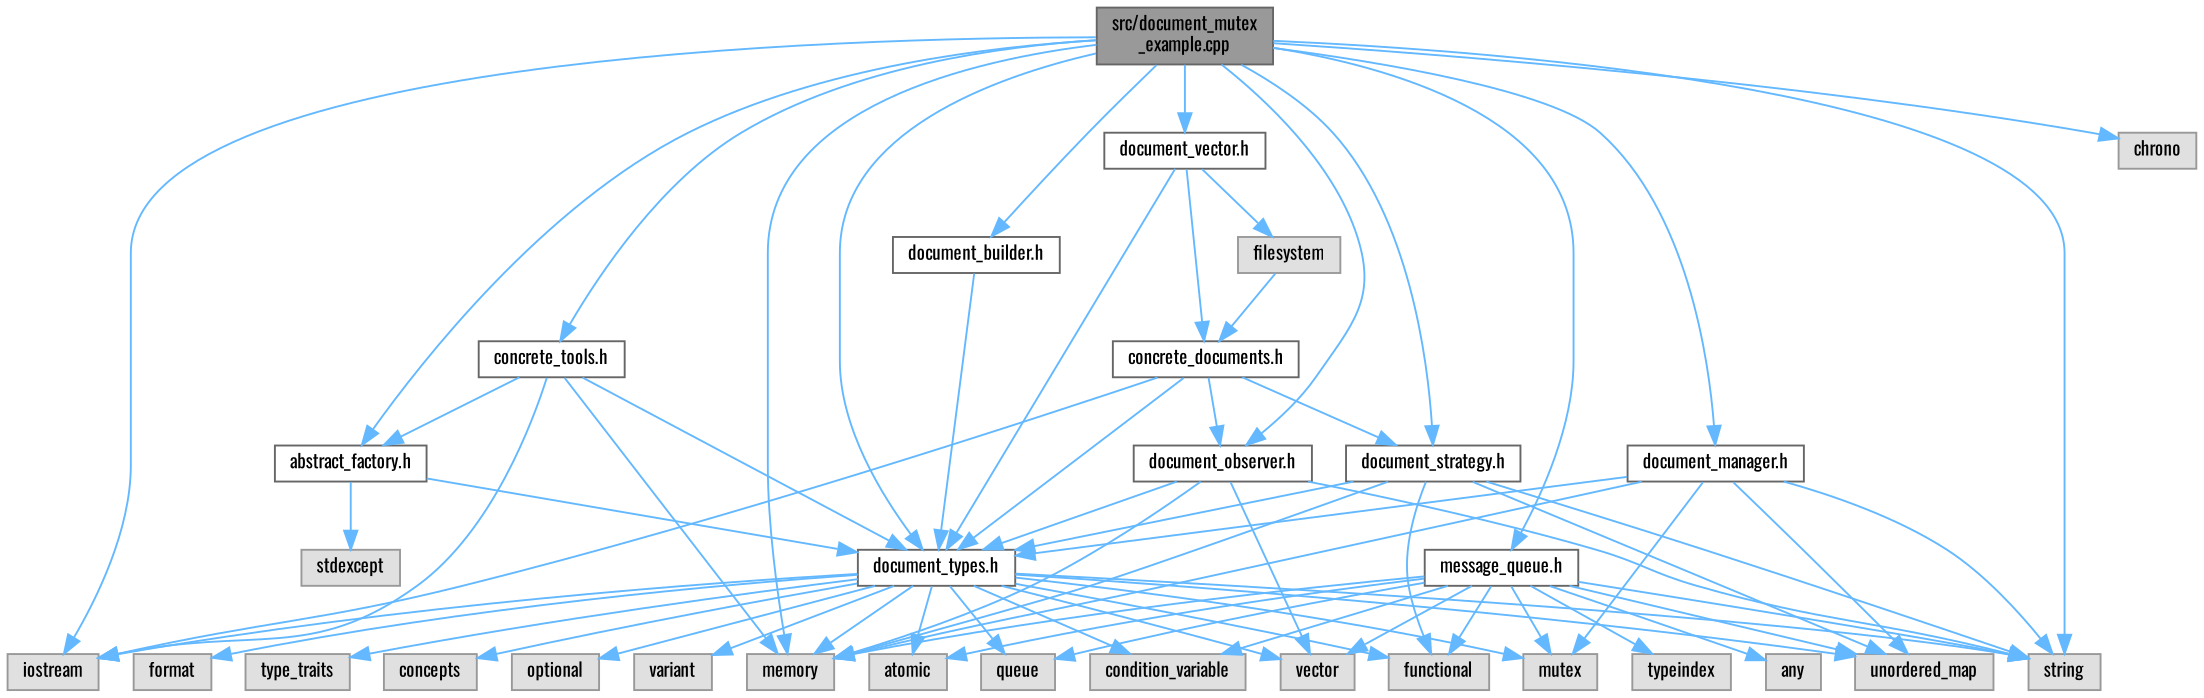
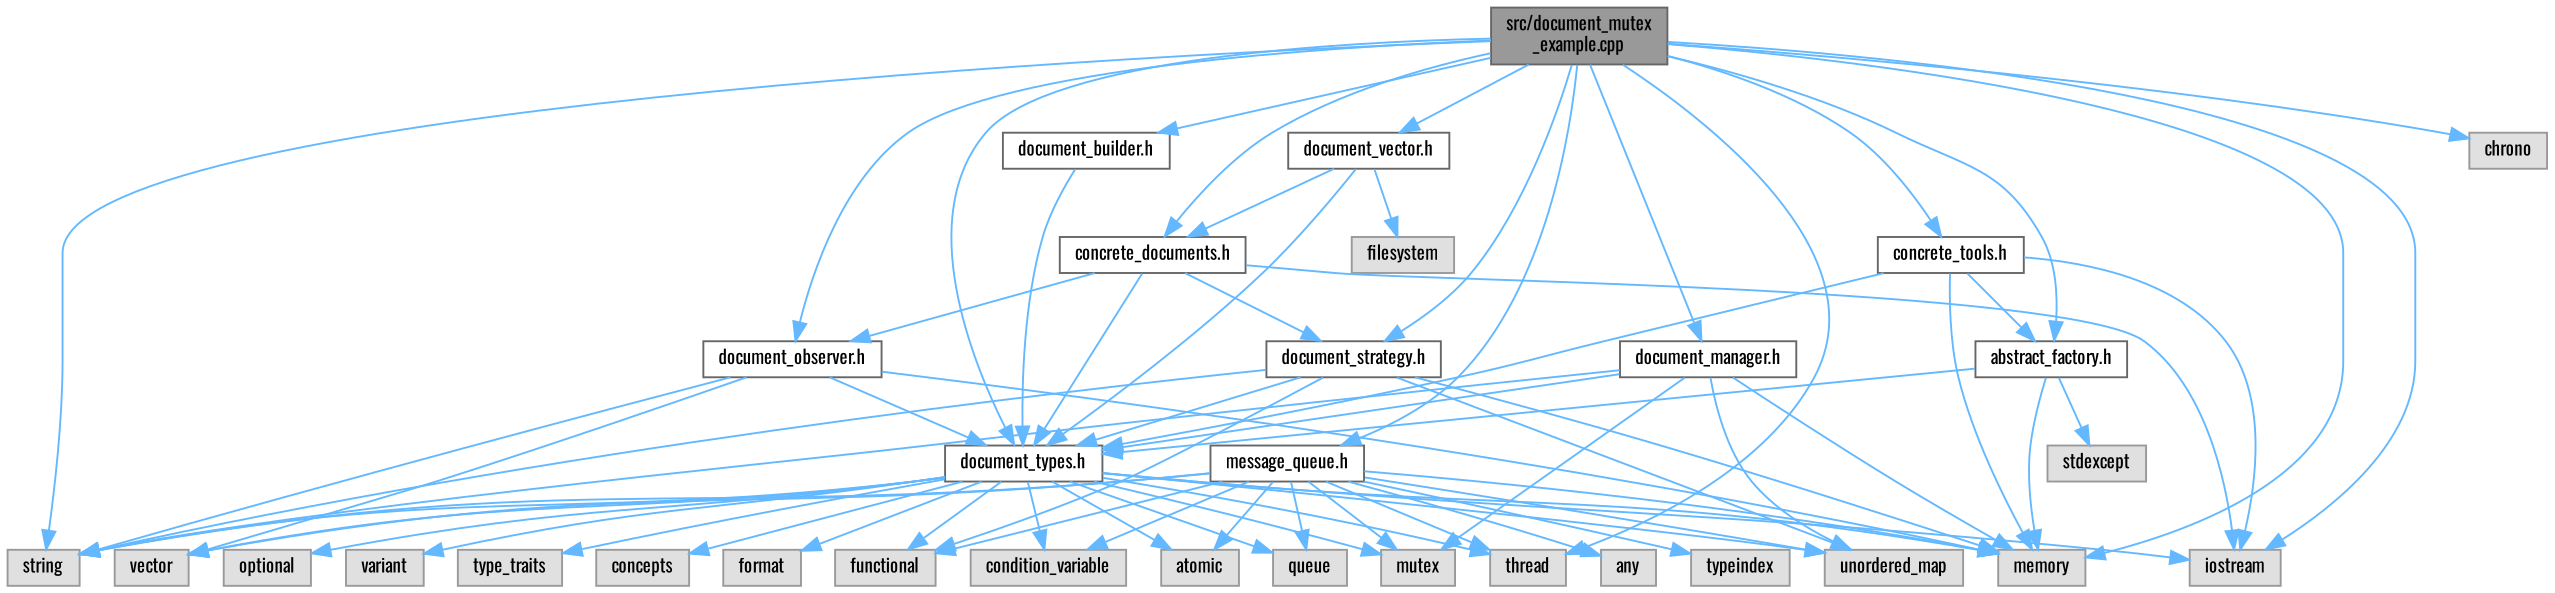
edge "filesystem" -> "concrete_documents.h": now "src/document_mutex _example.cpp" -> "concrete_documents.h"
edge "abstract_factory.h" -> "memory": added
node "thread": added
